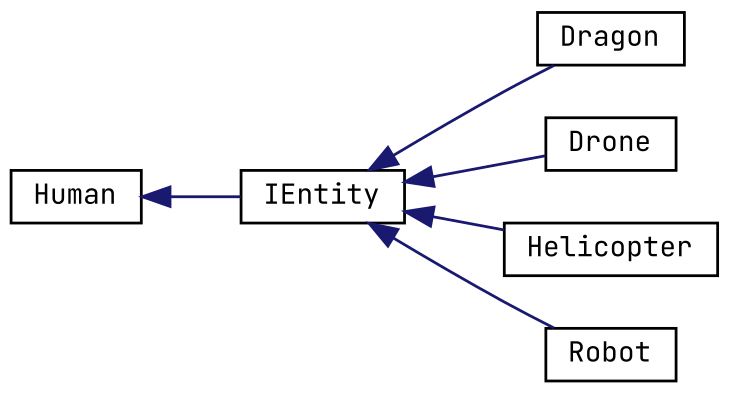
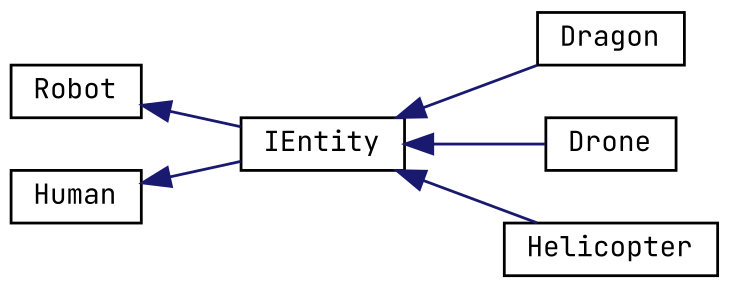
edge "Robot" -> "IEntity": reversed
